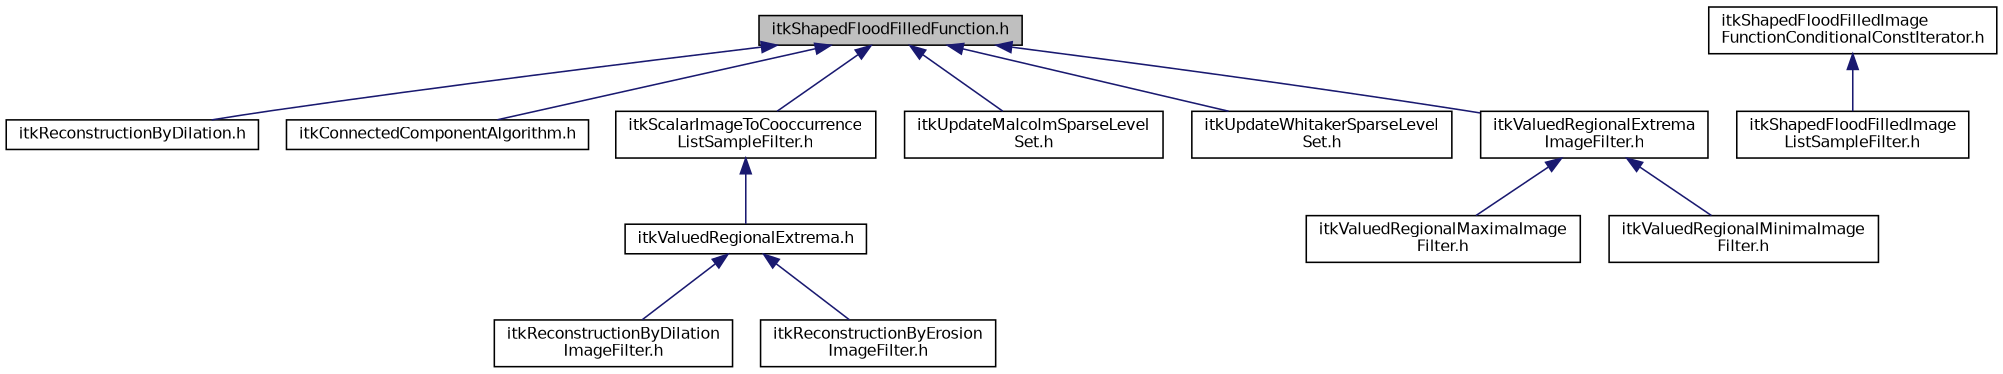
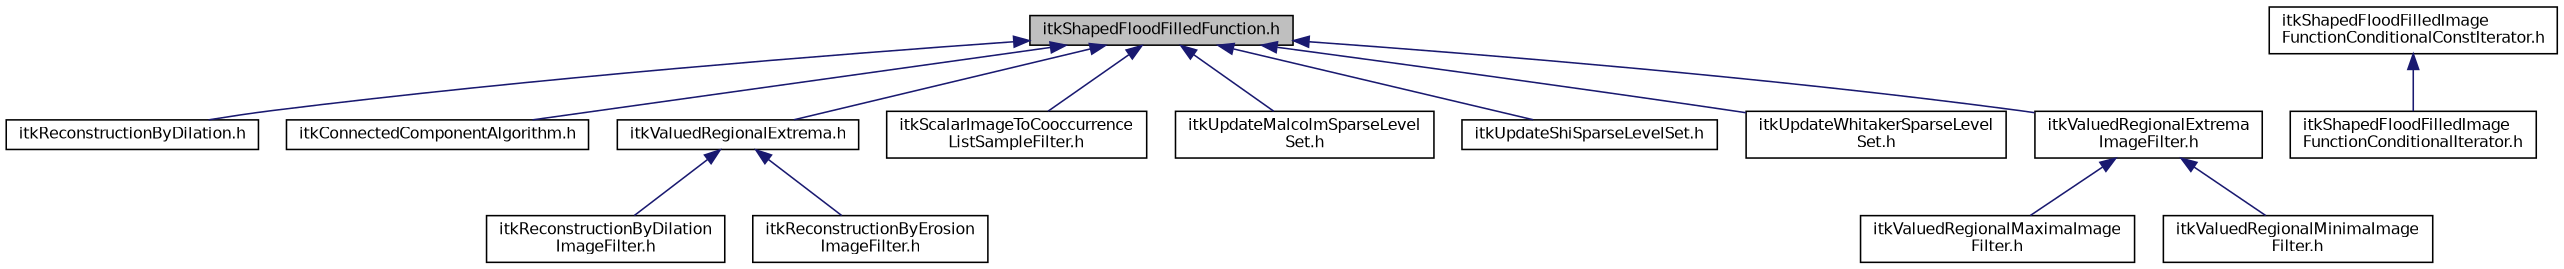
node "itkUpdateShiSparseLevelSet.h": added
node "itkShapedFloodFilledImage ListSampleFilter.h": label "itkShapedFloodFilledImage ListSampleFilter.h" -> "itkShapedFloodFilledImage FunctionConditionalIterator.h"
edge "itkValuedRegionalExtrema.h" -> "itkScalarImageToCooccurrence ListSampleFilter.h": now "itkValuedRegionalExtrema.h" -> "itkShapedFloodFilledFunction.h"
